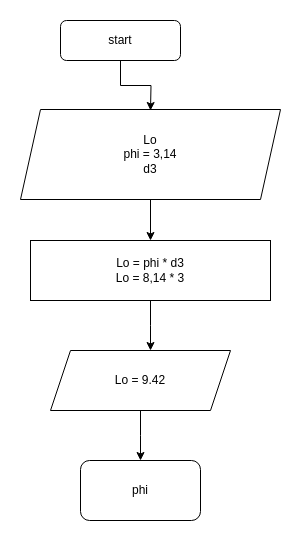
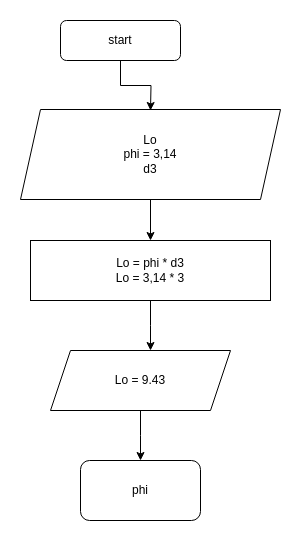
node "Lo = phi * d3 Lo = 8,14 * 3": label "Lo = phi * d3 Lo = 8,14 * 3" -> "Lo = phi * d3 Lo = 3,14 * 3"
node "Lo = 9.42": label "Lo = 9.42" -> "Lo = 9.43"
